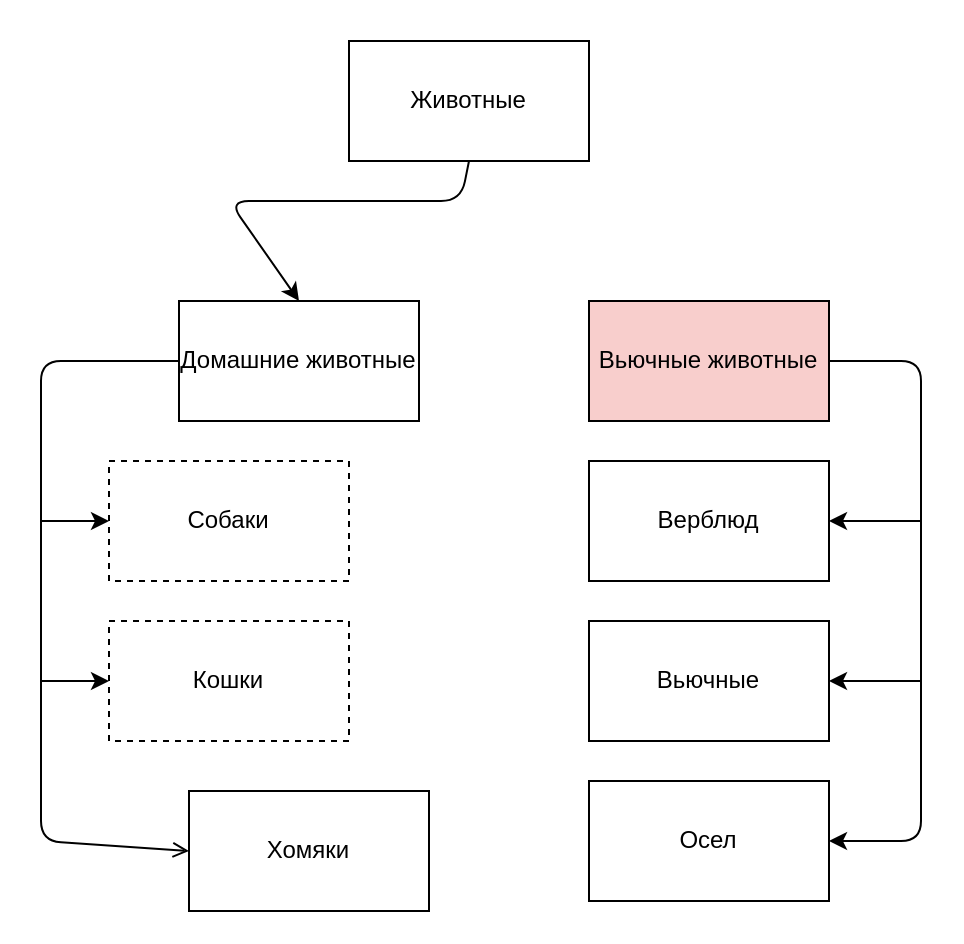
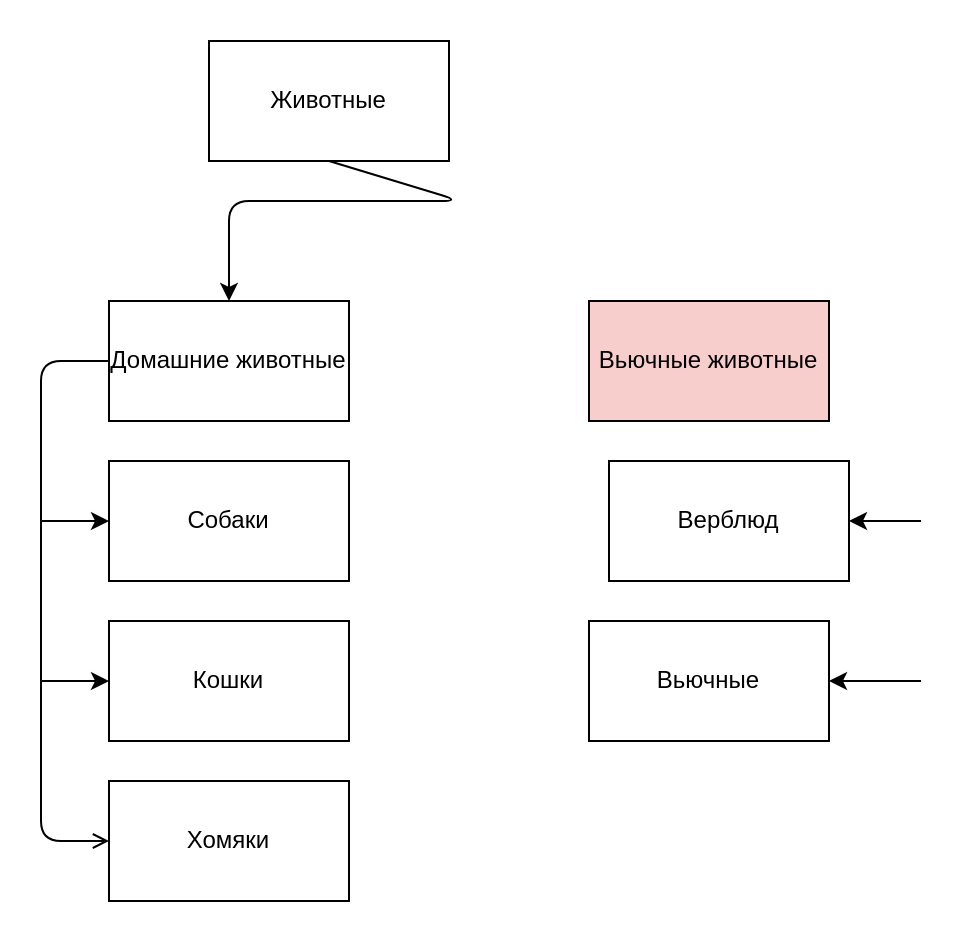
node "Животные": moved (469, 101) -> (329, 101)
node "Домашние животные": moved (299, 361) -> (229, 361)
node "Собаки": style dashed -> solid
node "Верблюд": moved (709, 521) -> (729, 521)
edge "Вьючные животные" -> "Осел": removed
node "Кошки": style dashed -> solid
node "Осел": removed
node "Хомяки": moved (309, 851) -> (229, 841)
